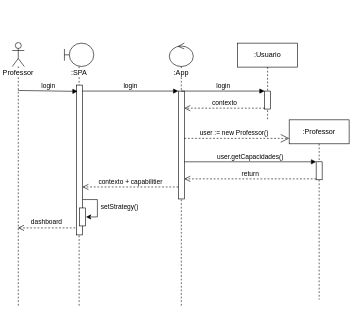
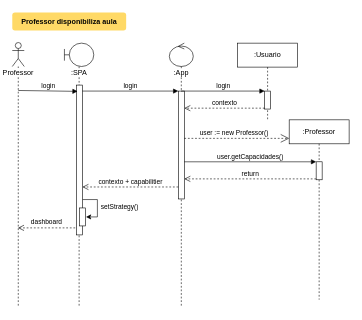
node "Professor disponibiliza aula": added
